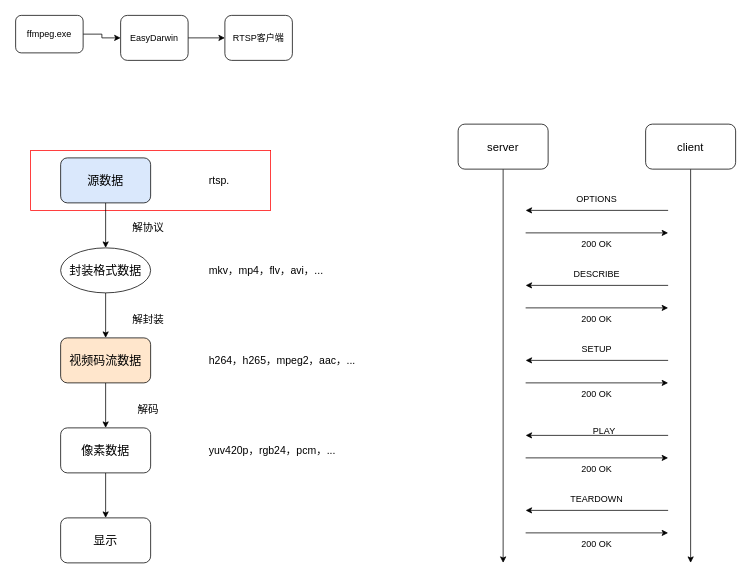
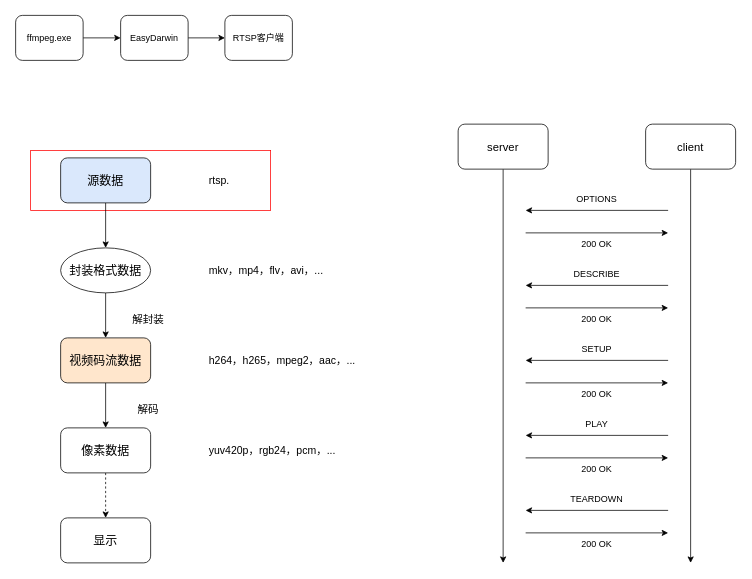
node "ffmpeg.exe": size 68x38 -> 68x45
node "解协议": removed
node "PLAY": moved (604, 432) -> (597, 424)
edge "像素数据" -> "显示": style solid -> dashed
